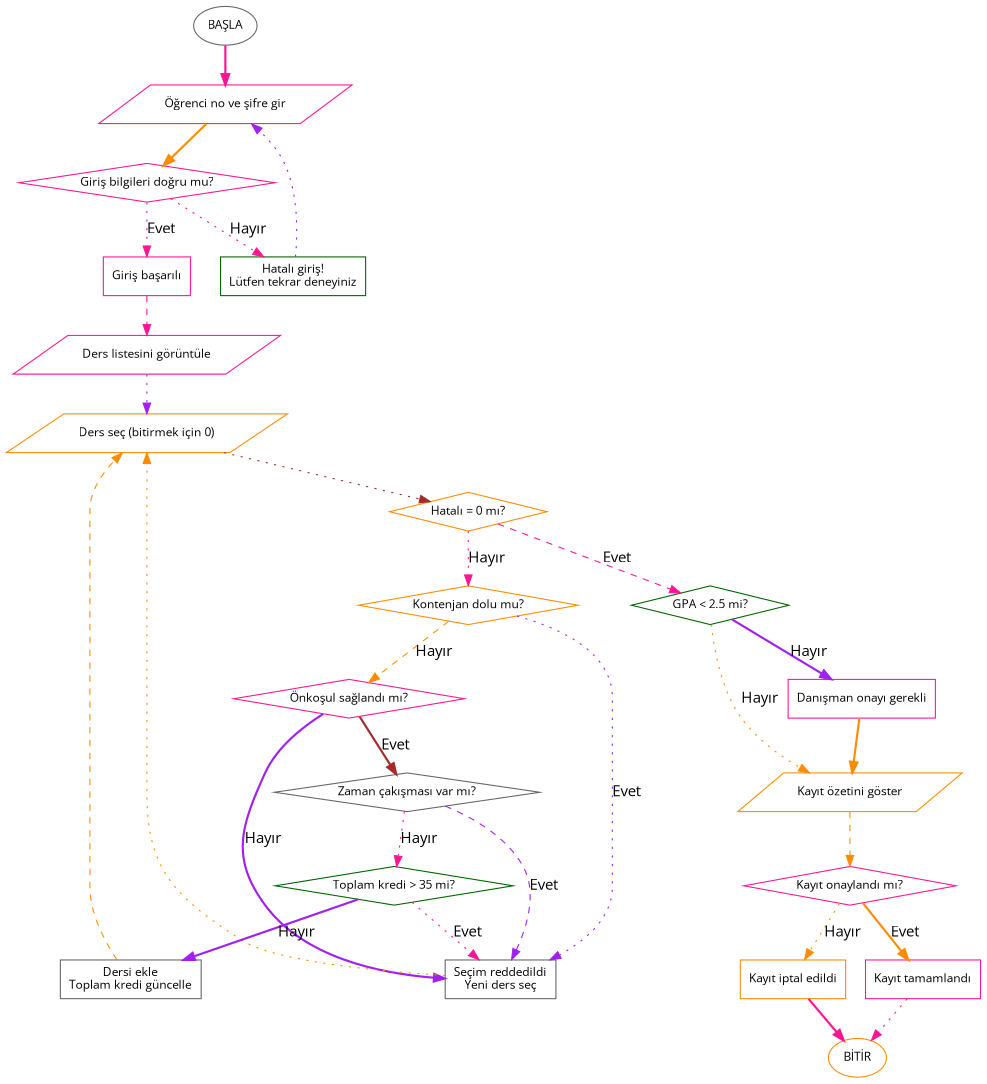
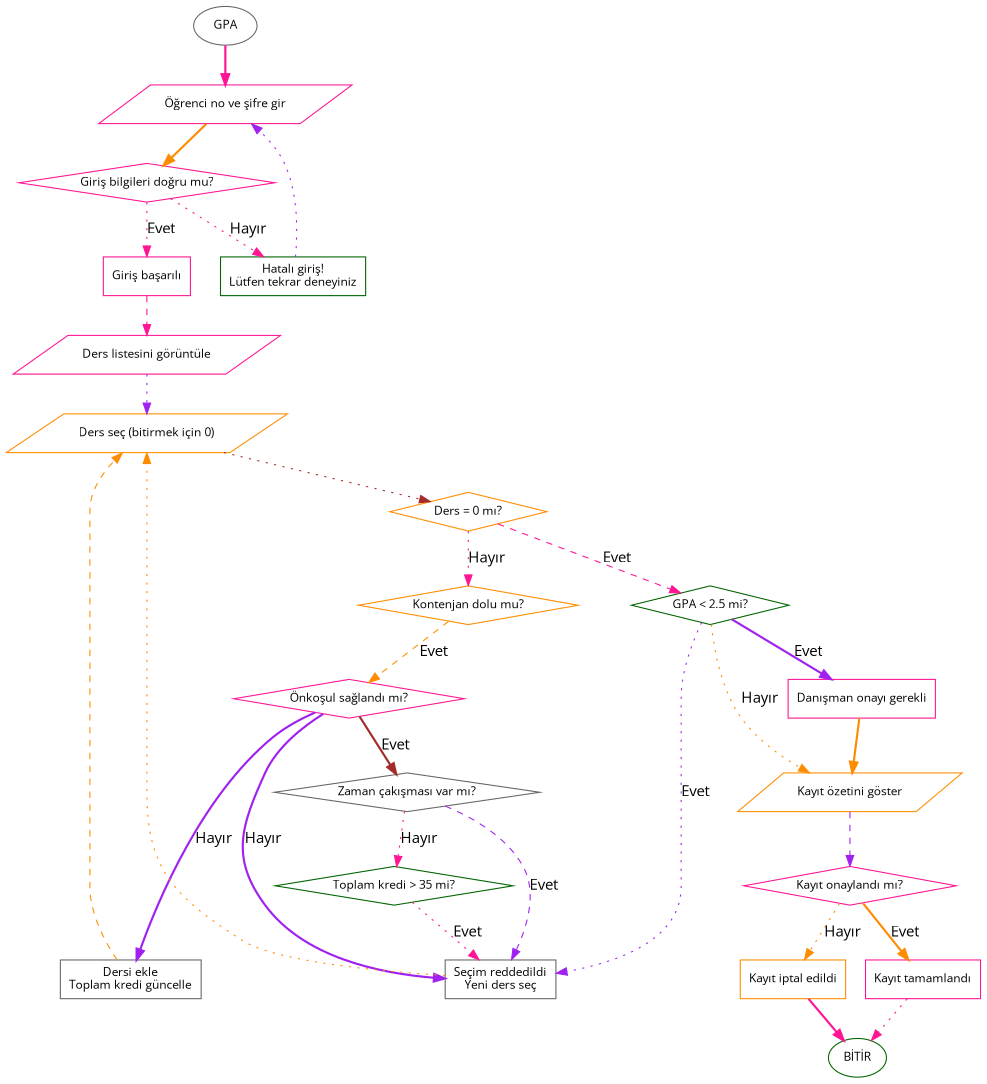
node "BAŞLA": label "BAŞLA" -> "GPA"
node "Hatalı = 0 mı?": label "Hatalı = 0 mı?" -> "Ders = 0 mı?"
edge "Kontenjan dolu mu?" -> "Önkoşul sağlandı mı?": label "Hayır" -> "Evet"
edge "GPA < 2.5 mi?" -> "Danışman onayı gerekli": label "Hayır" -> "Evet"
edge "Kontenjan dolu mu?" -> "Seçim reddedildi Yeni ders seç": now "GPA < 2.5 mi?" -> "Seçim reddedildi Yeni ders seç"
edge "Kayıt özetini göster" -> "Kayıt onaylandı mı?": color darkorange -> purple
edge "Toplam kredi > 35 mi?" -> "Dersi ekle Toplam kredi güncelle": now "Önkoşul sağlandı mı?" -> "Dersi ekle Toplam kredi güncelle"
node "BİTİR": color darkorange -> darkgreen
